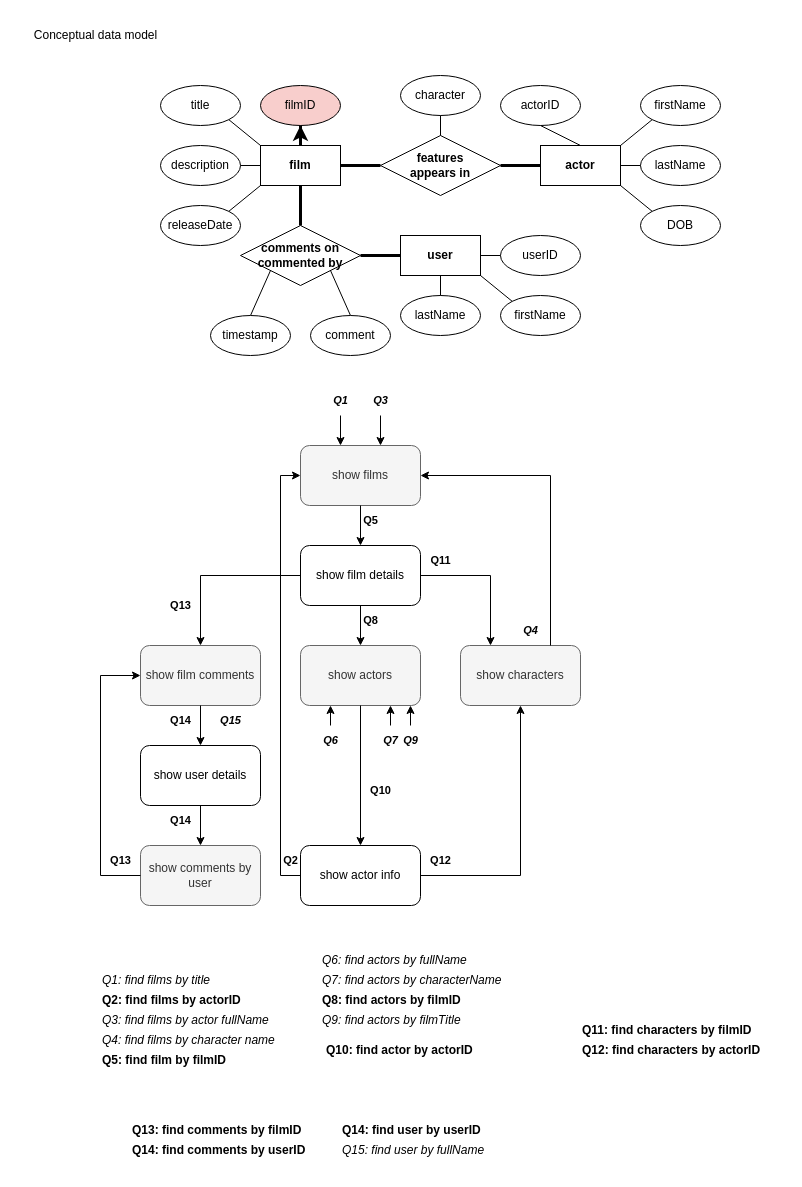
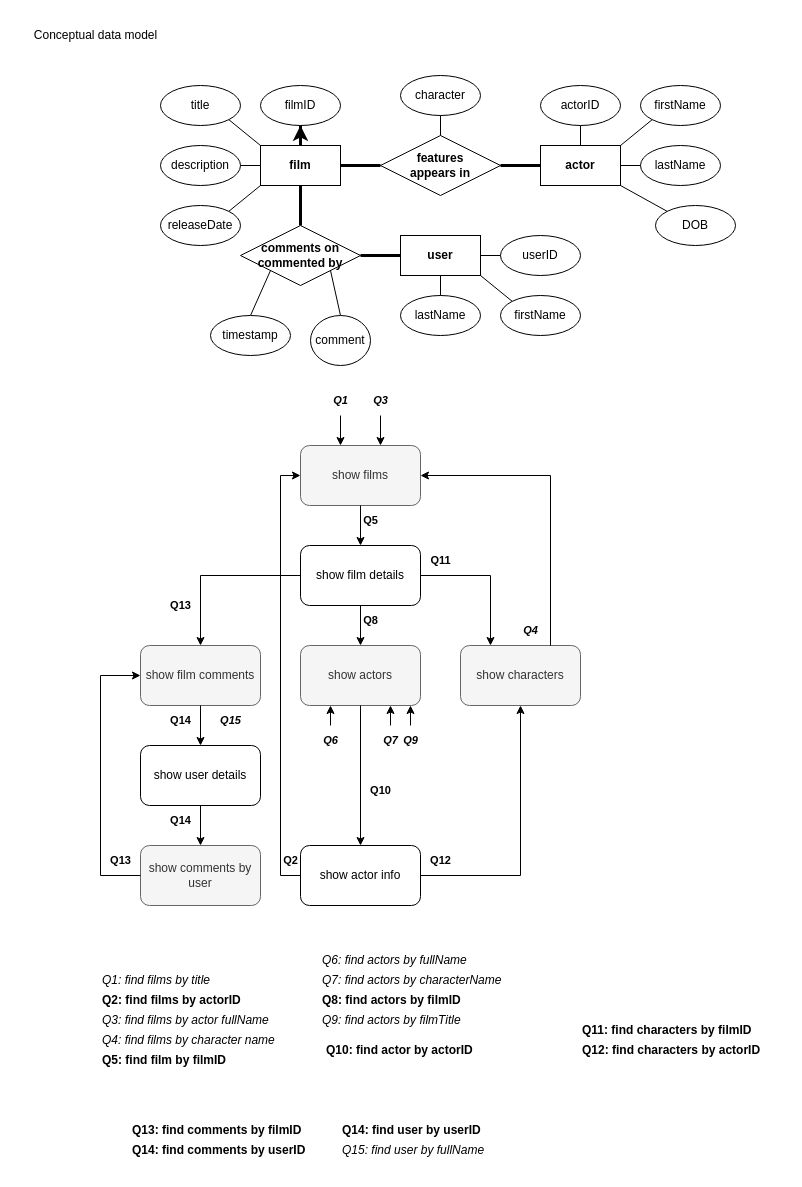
node "filmID": fillcolor #f8cecc -> #ffffff
node "actorID": moved (541, 106) -> (581, 106)
node "DOB": moved (681, 226) -> (696, 226)
node "comment": size 80x40 -> 60x50
